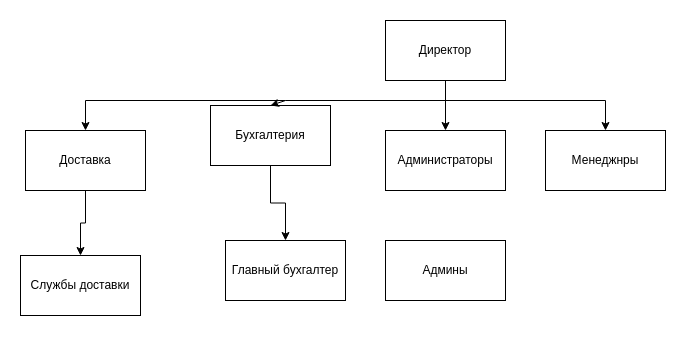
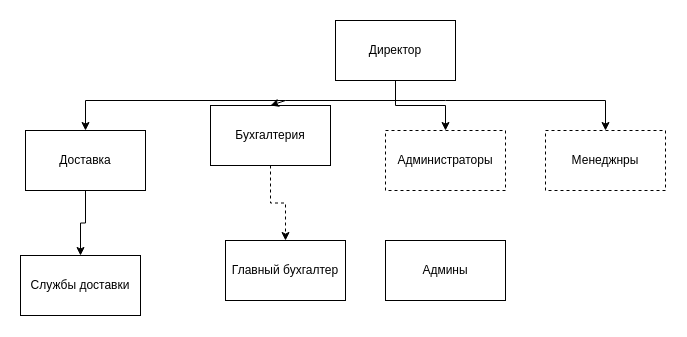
node "Директор": moved (446, 51) -> (396, 51)
node "Администраторы": style solid -> dashed
node "Менеджнры": style solid -> dashed
edge "Бухгалтерия" -> "Главный бухгалтер": style solid -> dashed
